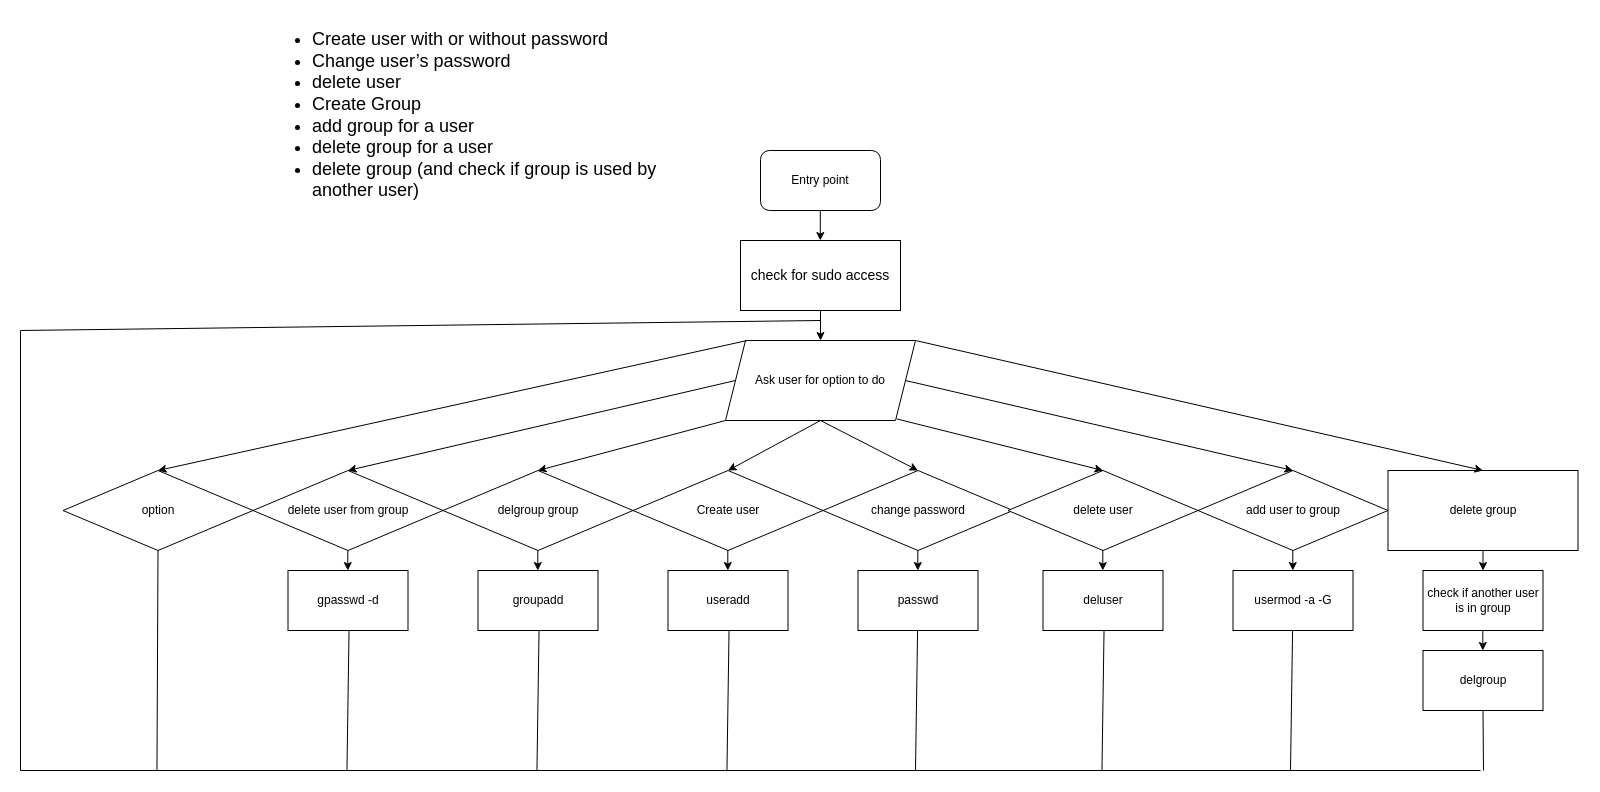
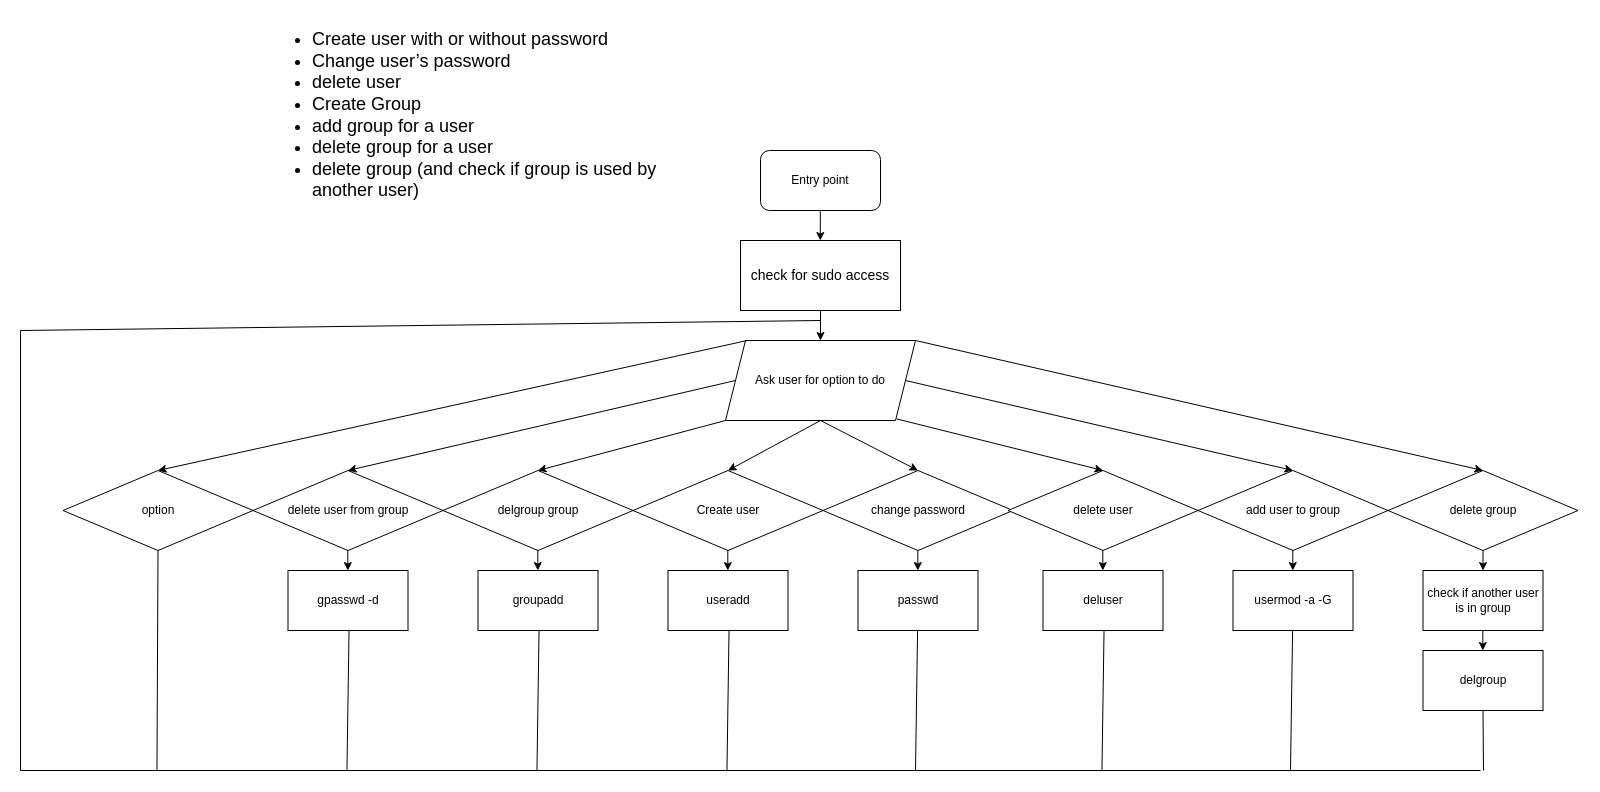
node "delete group": shape rectangle -> diamond
